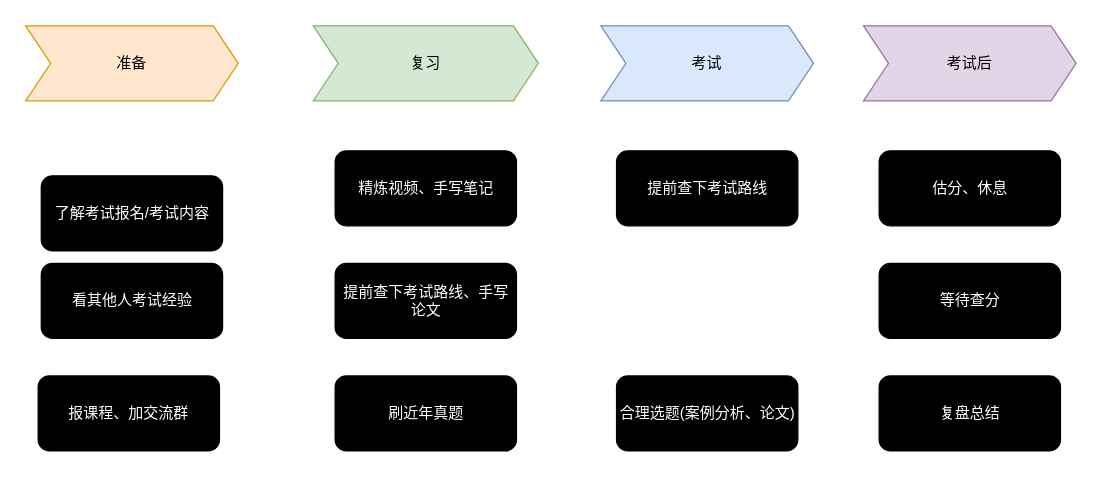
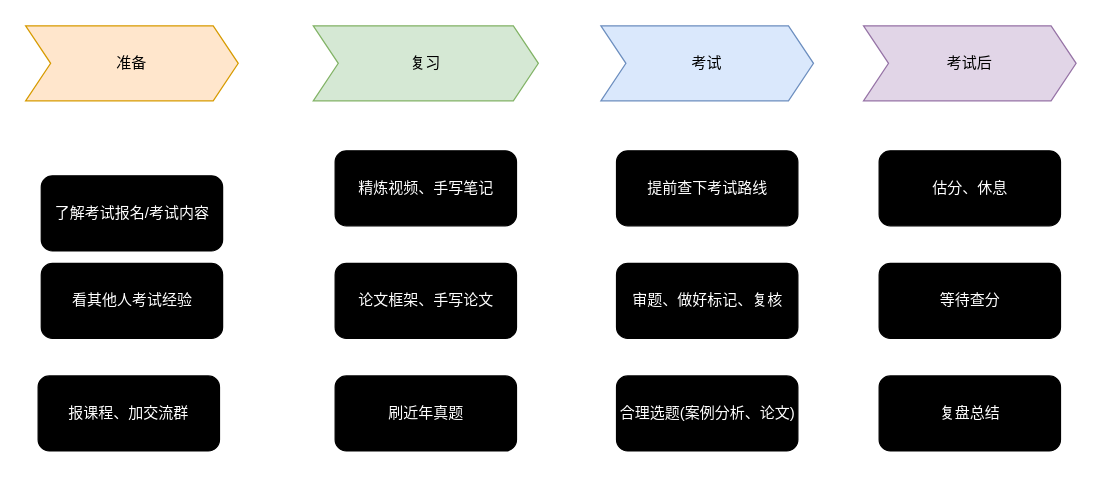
node "提前查下考试路线、手写论文": label "提前查下考试路线、手写论文" -> "论文框架、手写论文"
node "审题、做好标记、复核": added
